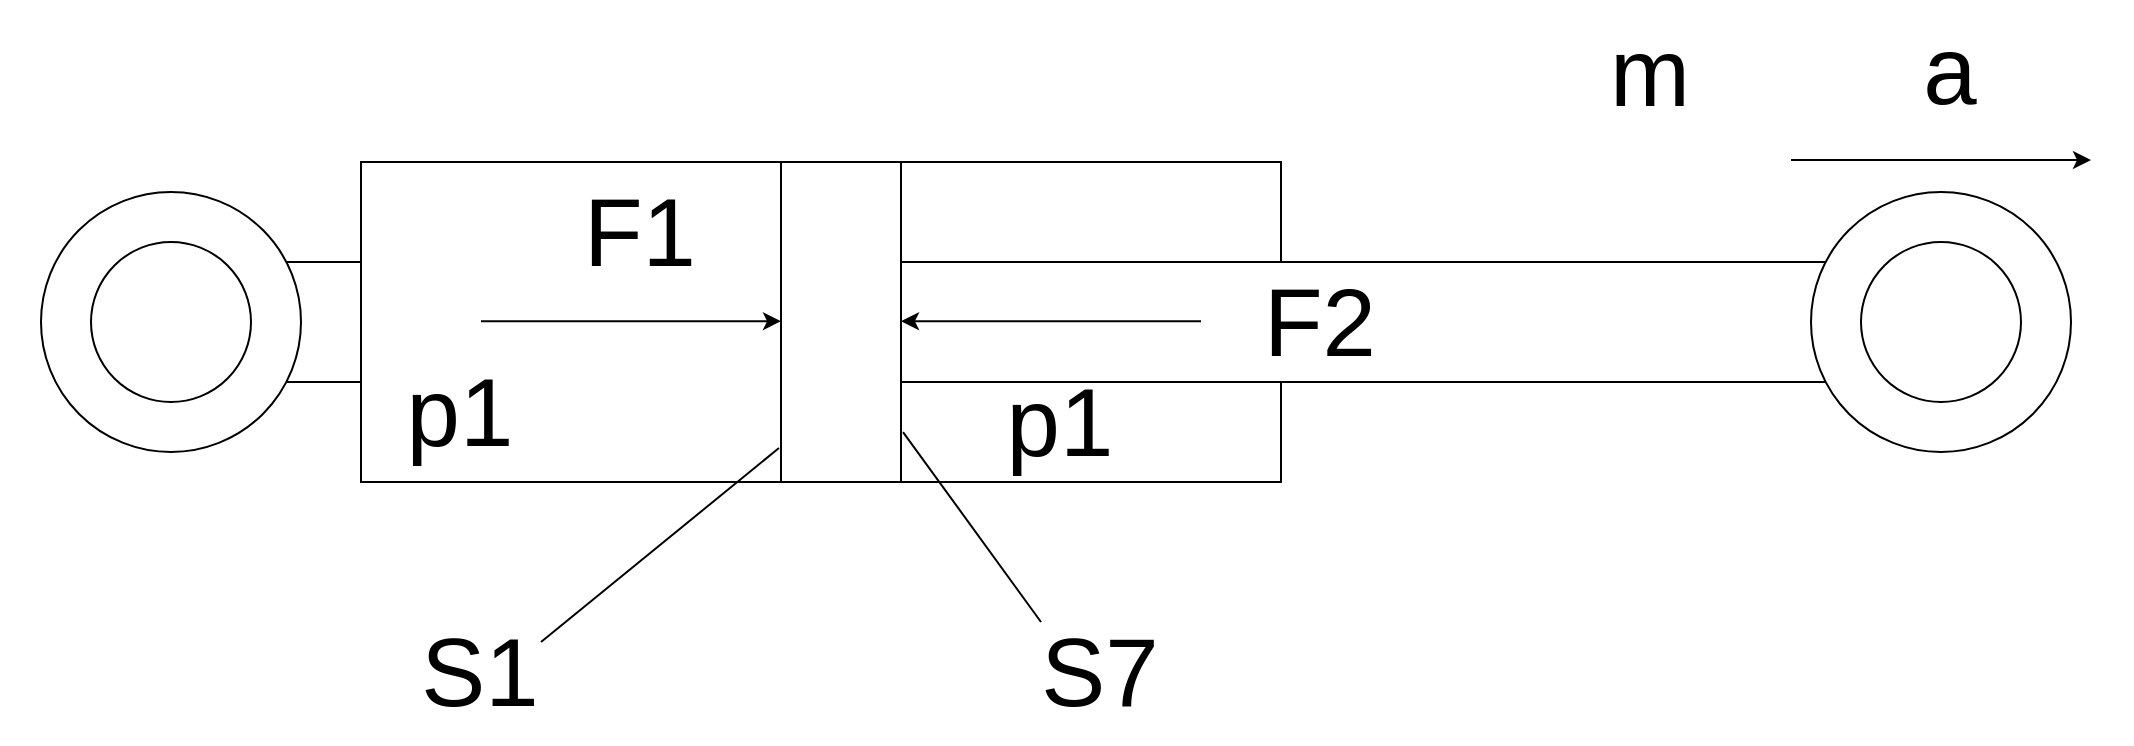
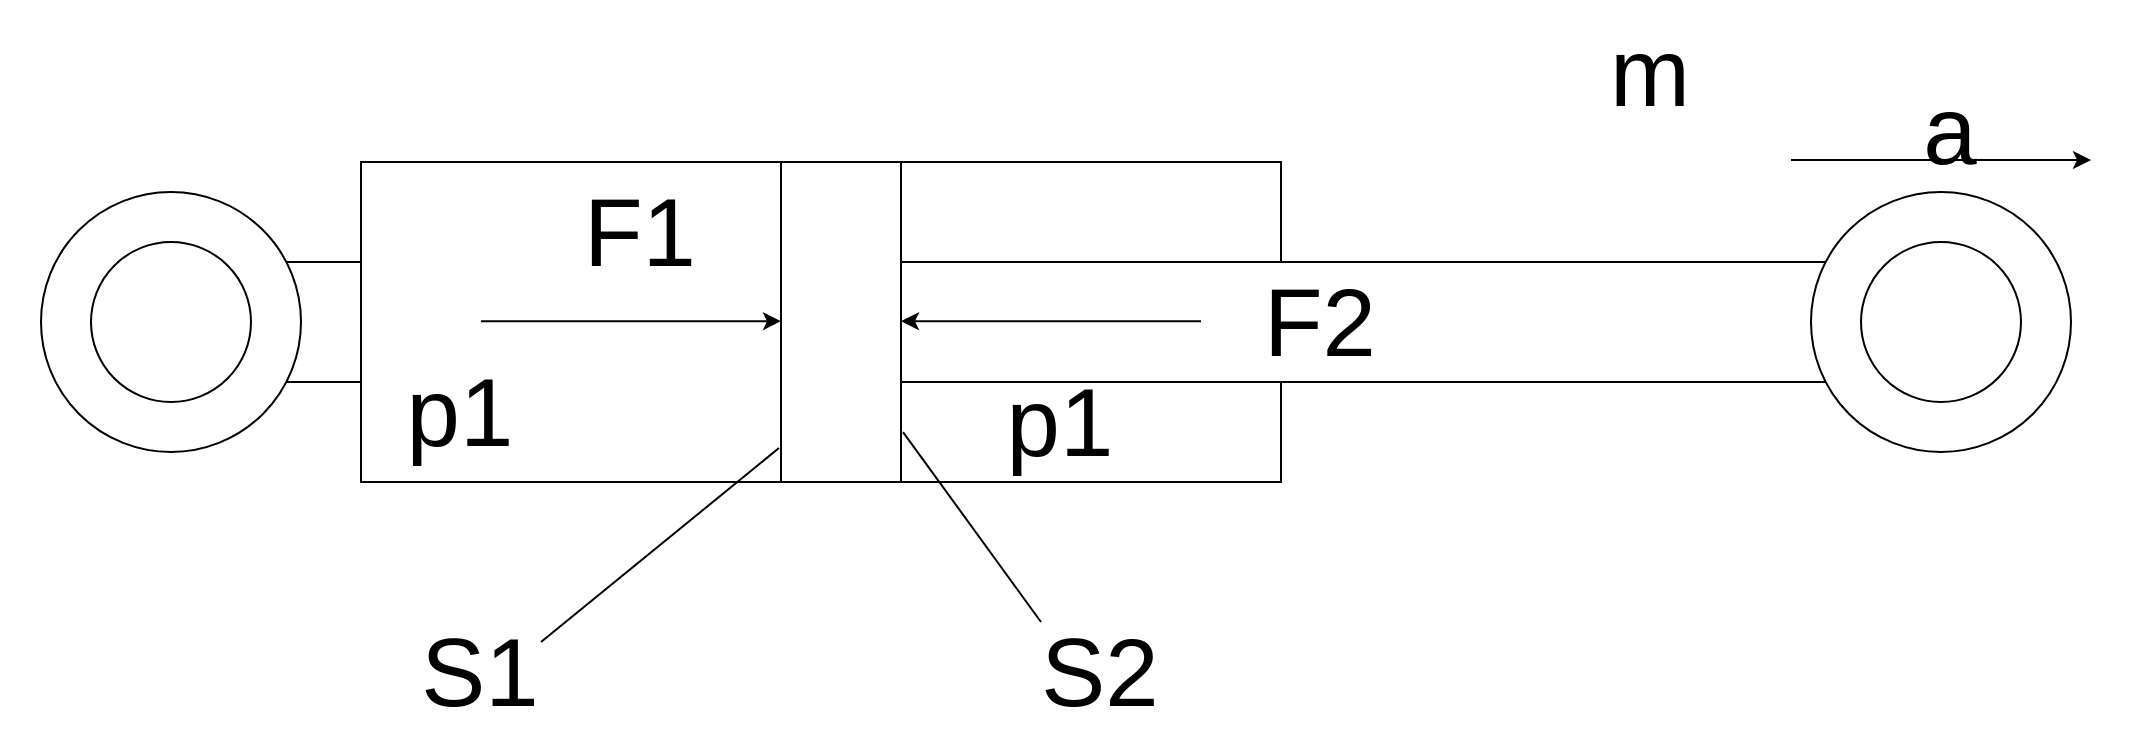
node "a": moved (1951, 71) -> (1951, 131)
node "S7": label "S7" -> "S2"
